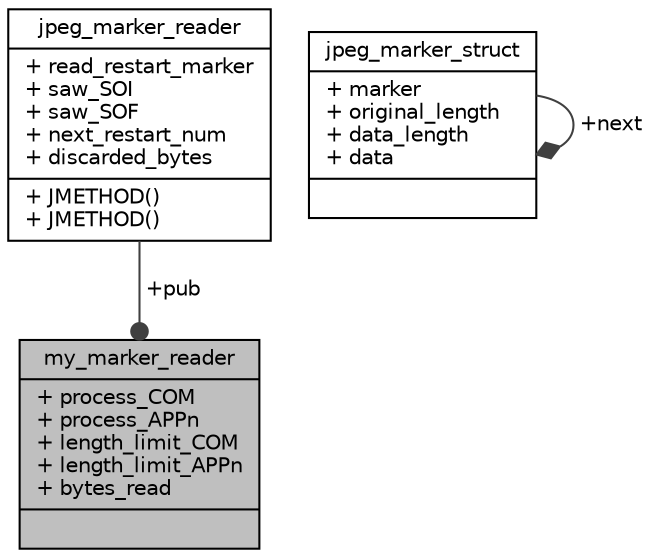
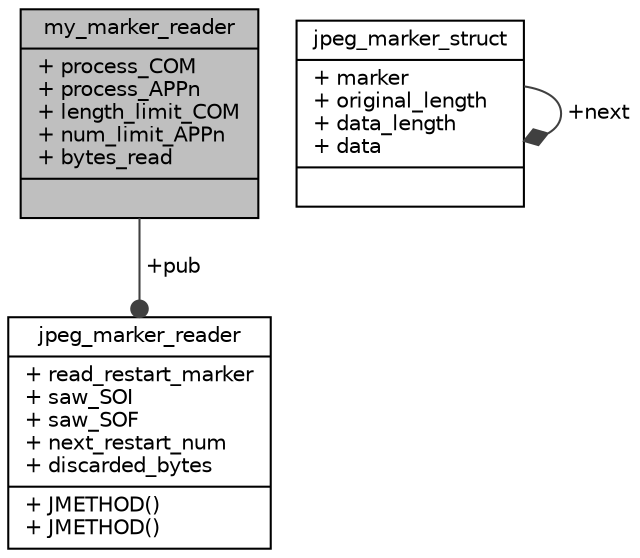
edge "jpeg_marker_reader" -> "my_marker_reader": reversed
node "my_marker_reader": text "+ length_limit_APPn" -> "+ num_limit_APPn"
